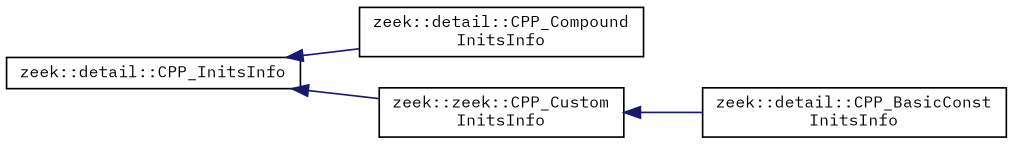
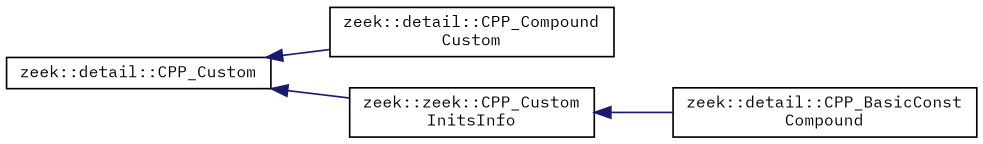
node "zeek::detail::CPP_Compound InitsInfo": label "zeek::detail::CPP_Compound InitsInfo" -> "zeek::detail::CPP_Compound Custom"
node "zeek::detail::CPP_InitsInfo": label "zeek::detail::CPP_InitsInfo" -> "zeek::detail::CPP_Custom"
node "zeek::detail::CPP_BasicConst InitsInfo": label "zeek::detail::CPP_BasicConst InitsInfo" -> "zeek::detail::CPP_BasicConst Compound"
